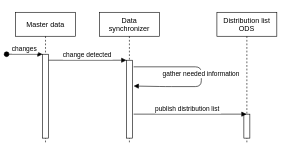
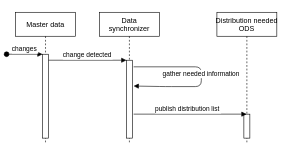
node "Distribution list ODS": label "Distribution list ODS" -> "Distribution needed ODS"
